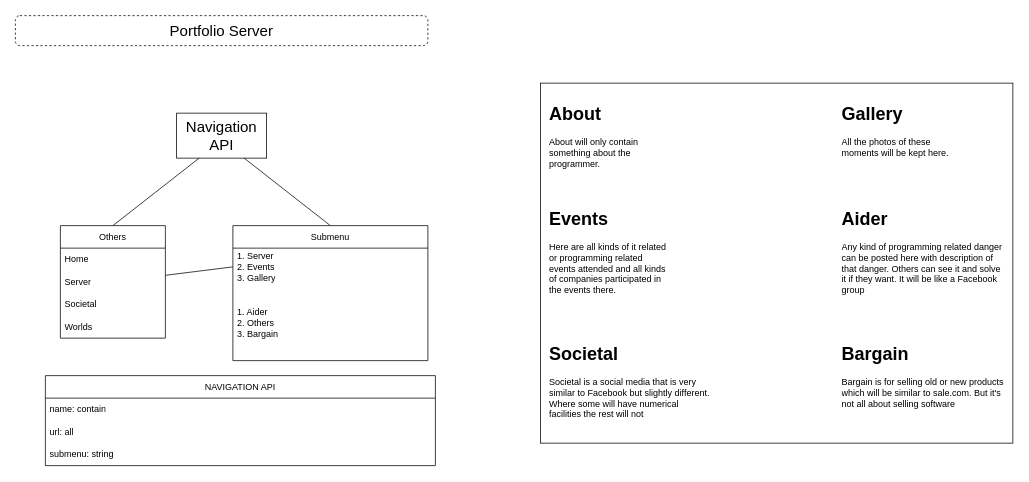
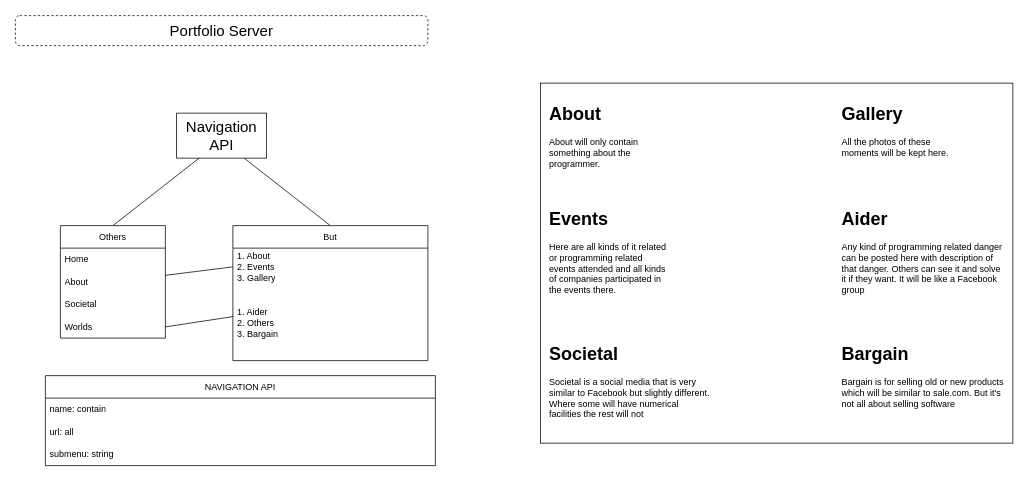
node "Submenu": label "Submenu" -> "But"
node "1. Server 2. Events 3. Gallery": label "1. Server 2. Events 3. Gallery" -> "1. About 2. Events 3. Gallery"
node "Server": label "Server" -> "About"
edge "1. Aider 2. Others 3. Bargain" -- "Worlds": added
